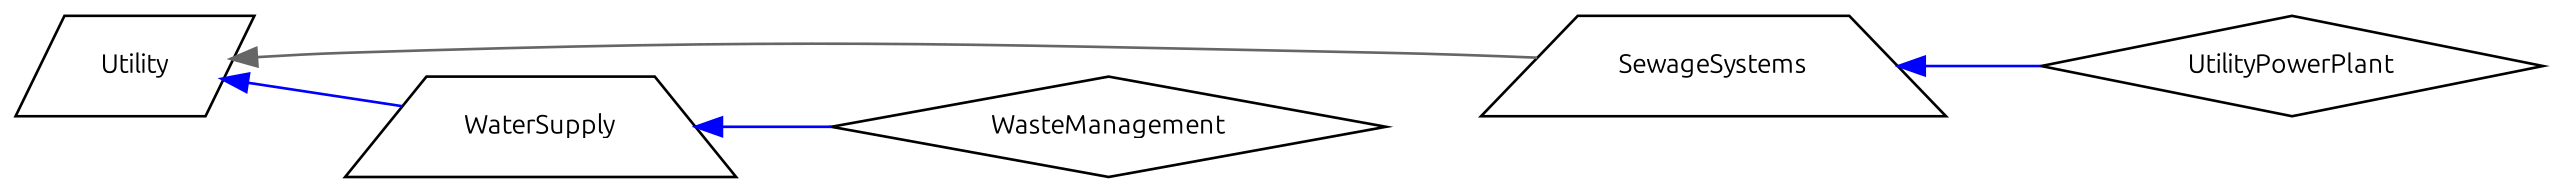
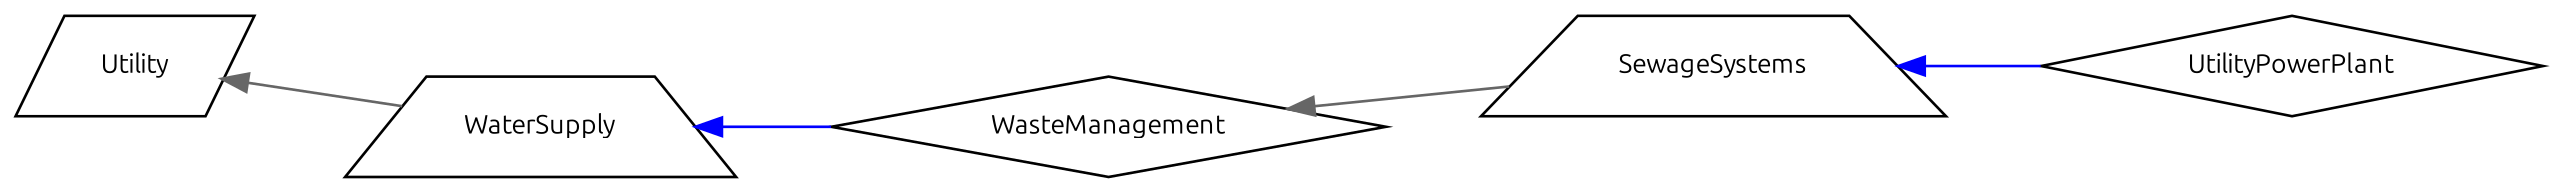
edge "SewageSystems" -> "Utility": now "SewageSystems" -> "WasteManagement"
edge "WaterSupply" -> "Utility": color blue -> gray40
